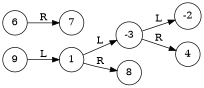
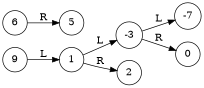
node "-2": label "-2" -> "-7"
node "7": label "7" -> "5"
node "4": label "4" -> "0"
node "8": label "8" -> "2"
